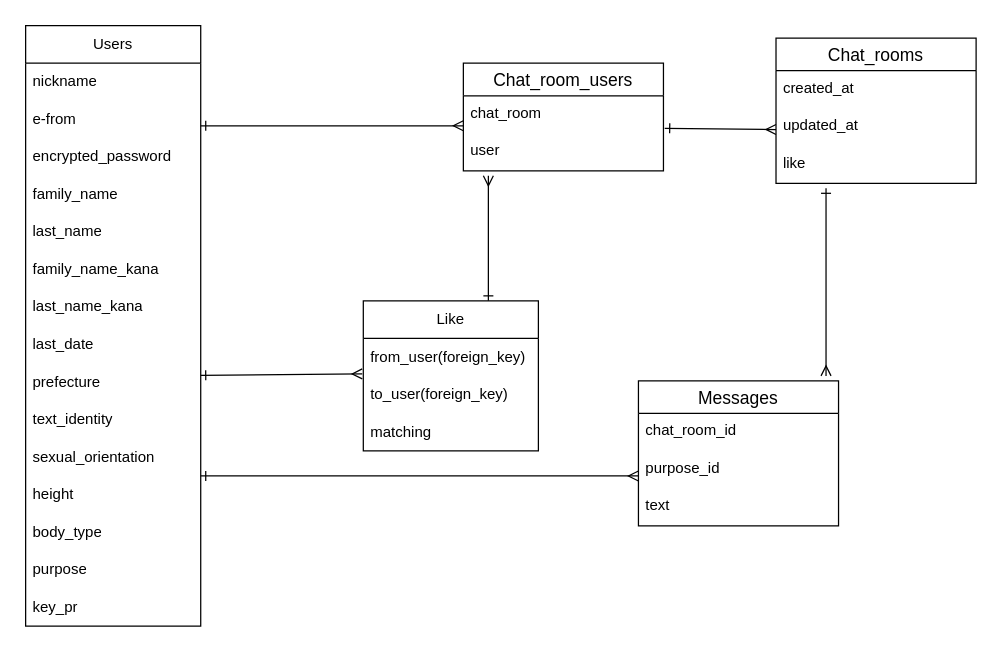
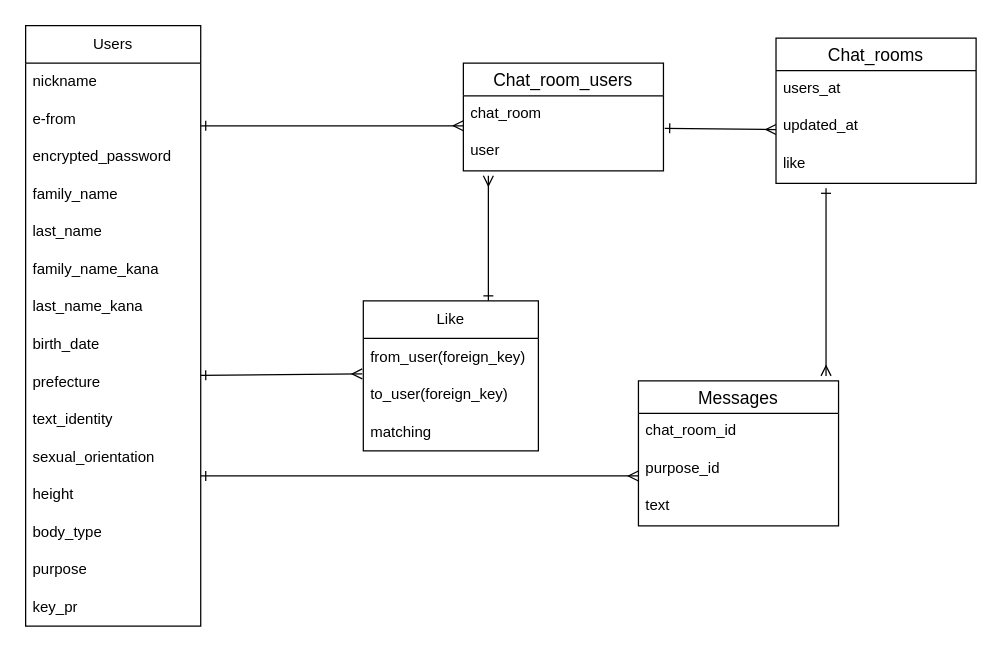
node "created_at": label "created_at" -> "users_at"
node "last_date": label "last_date" -> "birth_date"
